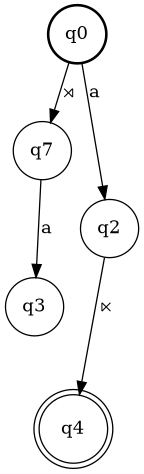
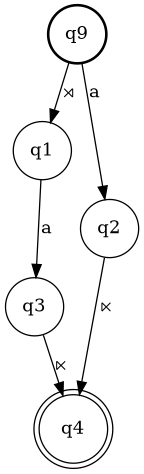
node "q0": label "q0" -> "q9"
node "q7": label "q7" -> "q1"
edge "q3" -> "q4": added, label "⋉"
